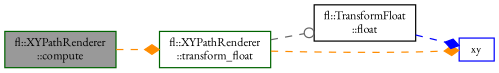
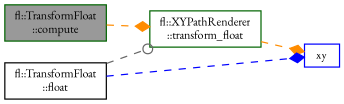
edge "fl::XYPathRenderer ::transform_float" -> "fl::TransformFloat ::float": reversed
node "fl::XYPathRenderer ::compute": label "fl::XYPathRenderer ::compute" -> "fl::TransformFloat ::compute"
